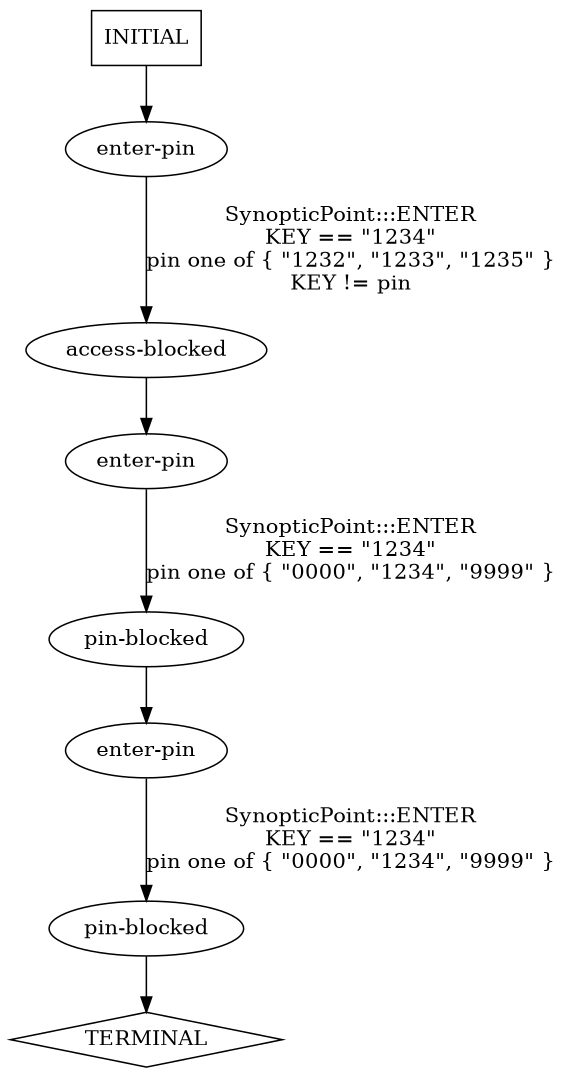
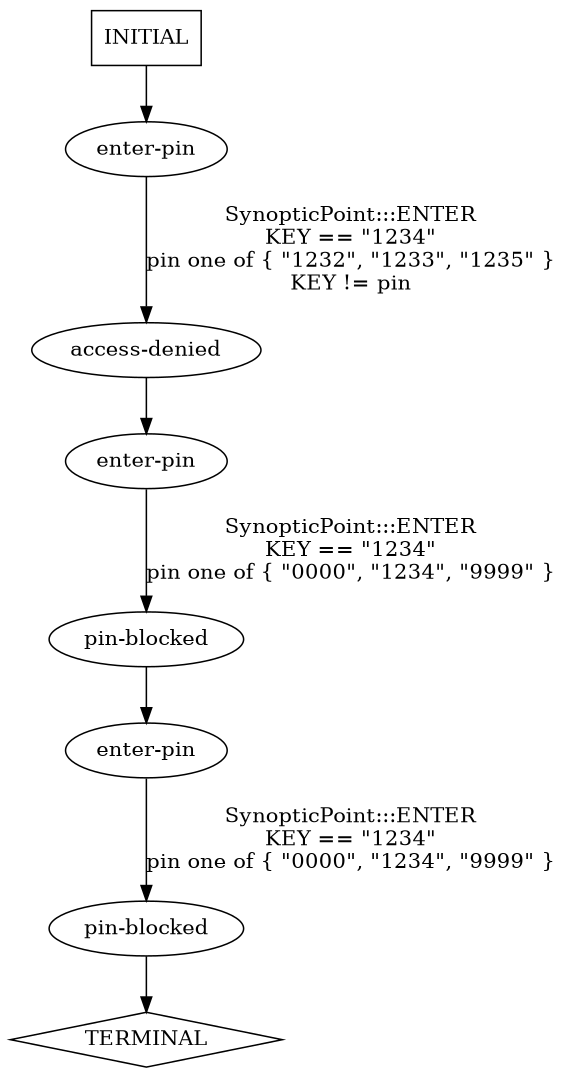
node "access-blocked": label "access-blocked" -> "access-denied"
